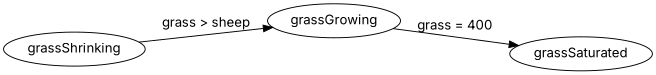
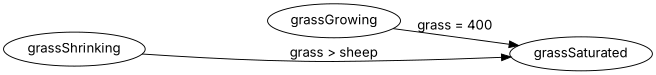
edge "grassShrinking" -> "grassGrowing": now "grassShrinking" -> "grassSaturated"
